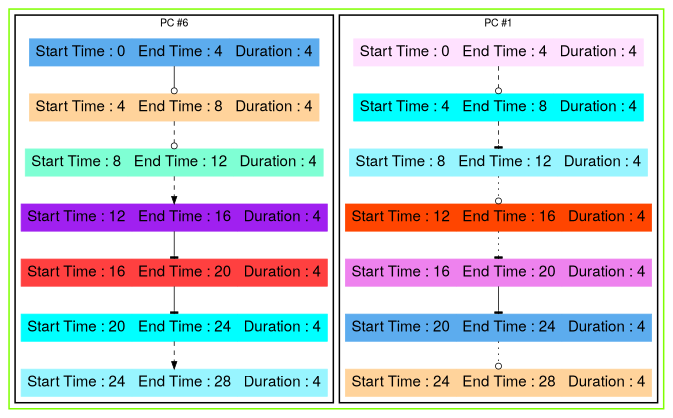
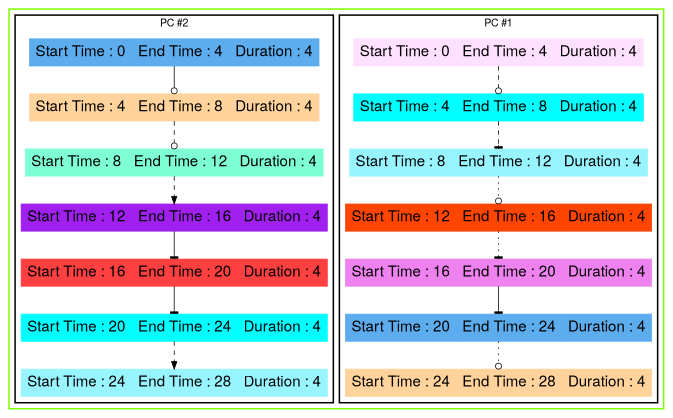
cluster "PC #6": label "PC #6" -> "PC #2"
